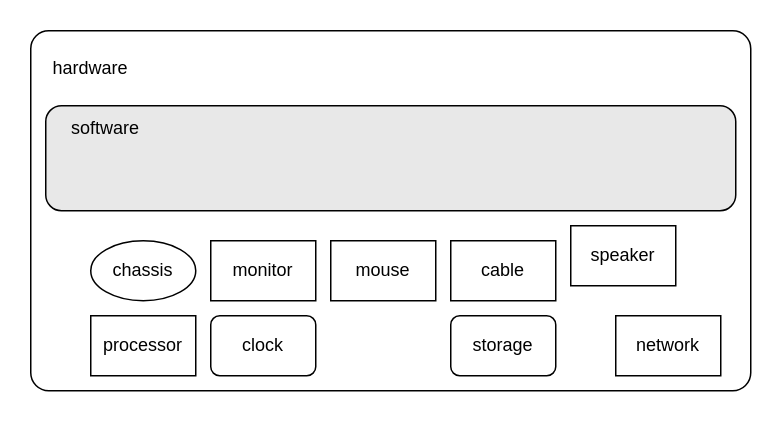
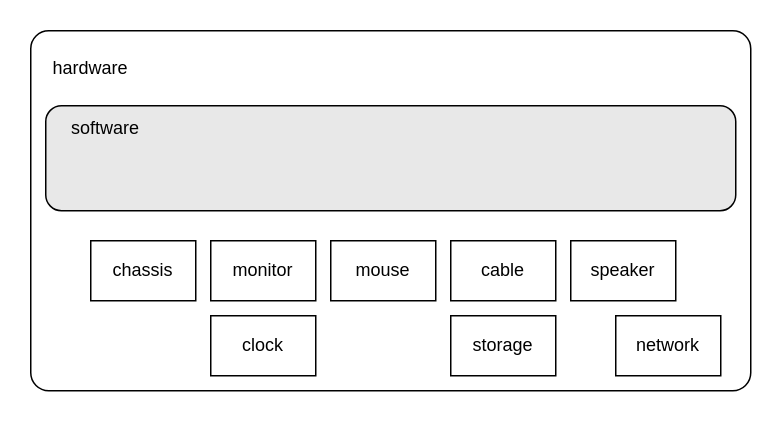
node "speaker": moved (623, 256) -> (623, 271)
node "chassis": shape ellipse -> rectangle
node "processor": removed
node "clock": shape rounded rectangle -> rectangle
node "storage": shape rounded rectangle -> rectangle
